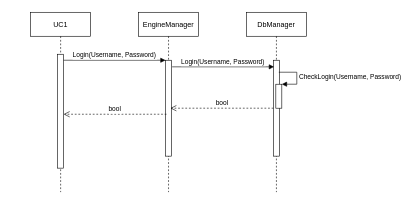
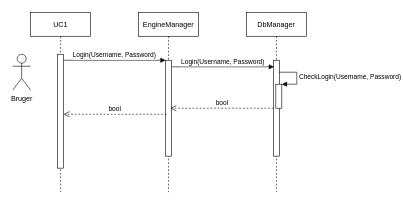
node "Bruger": added
